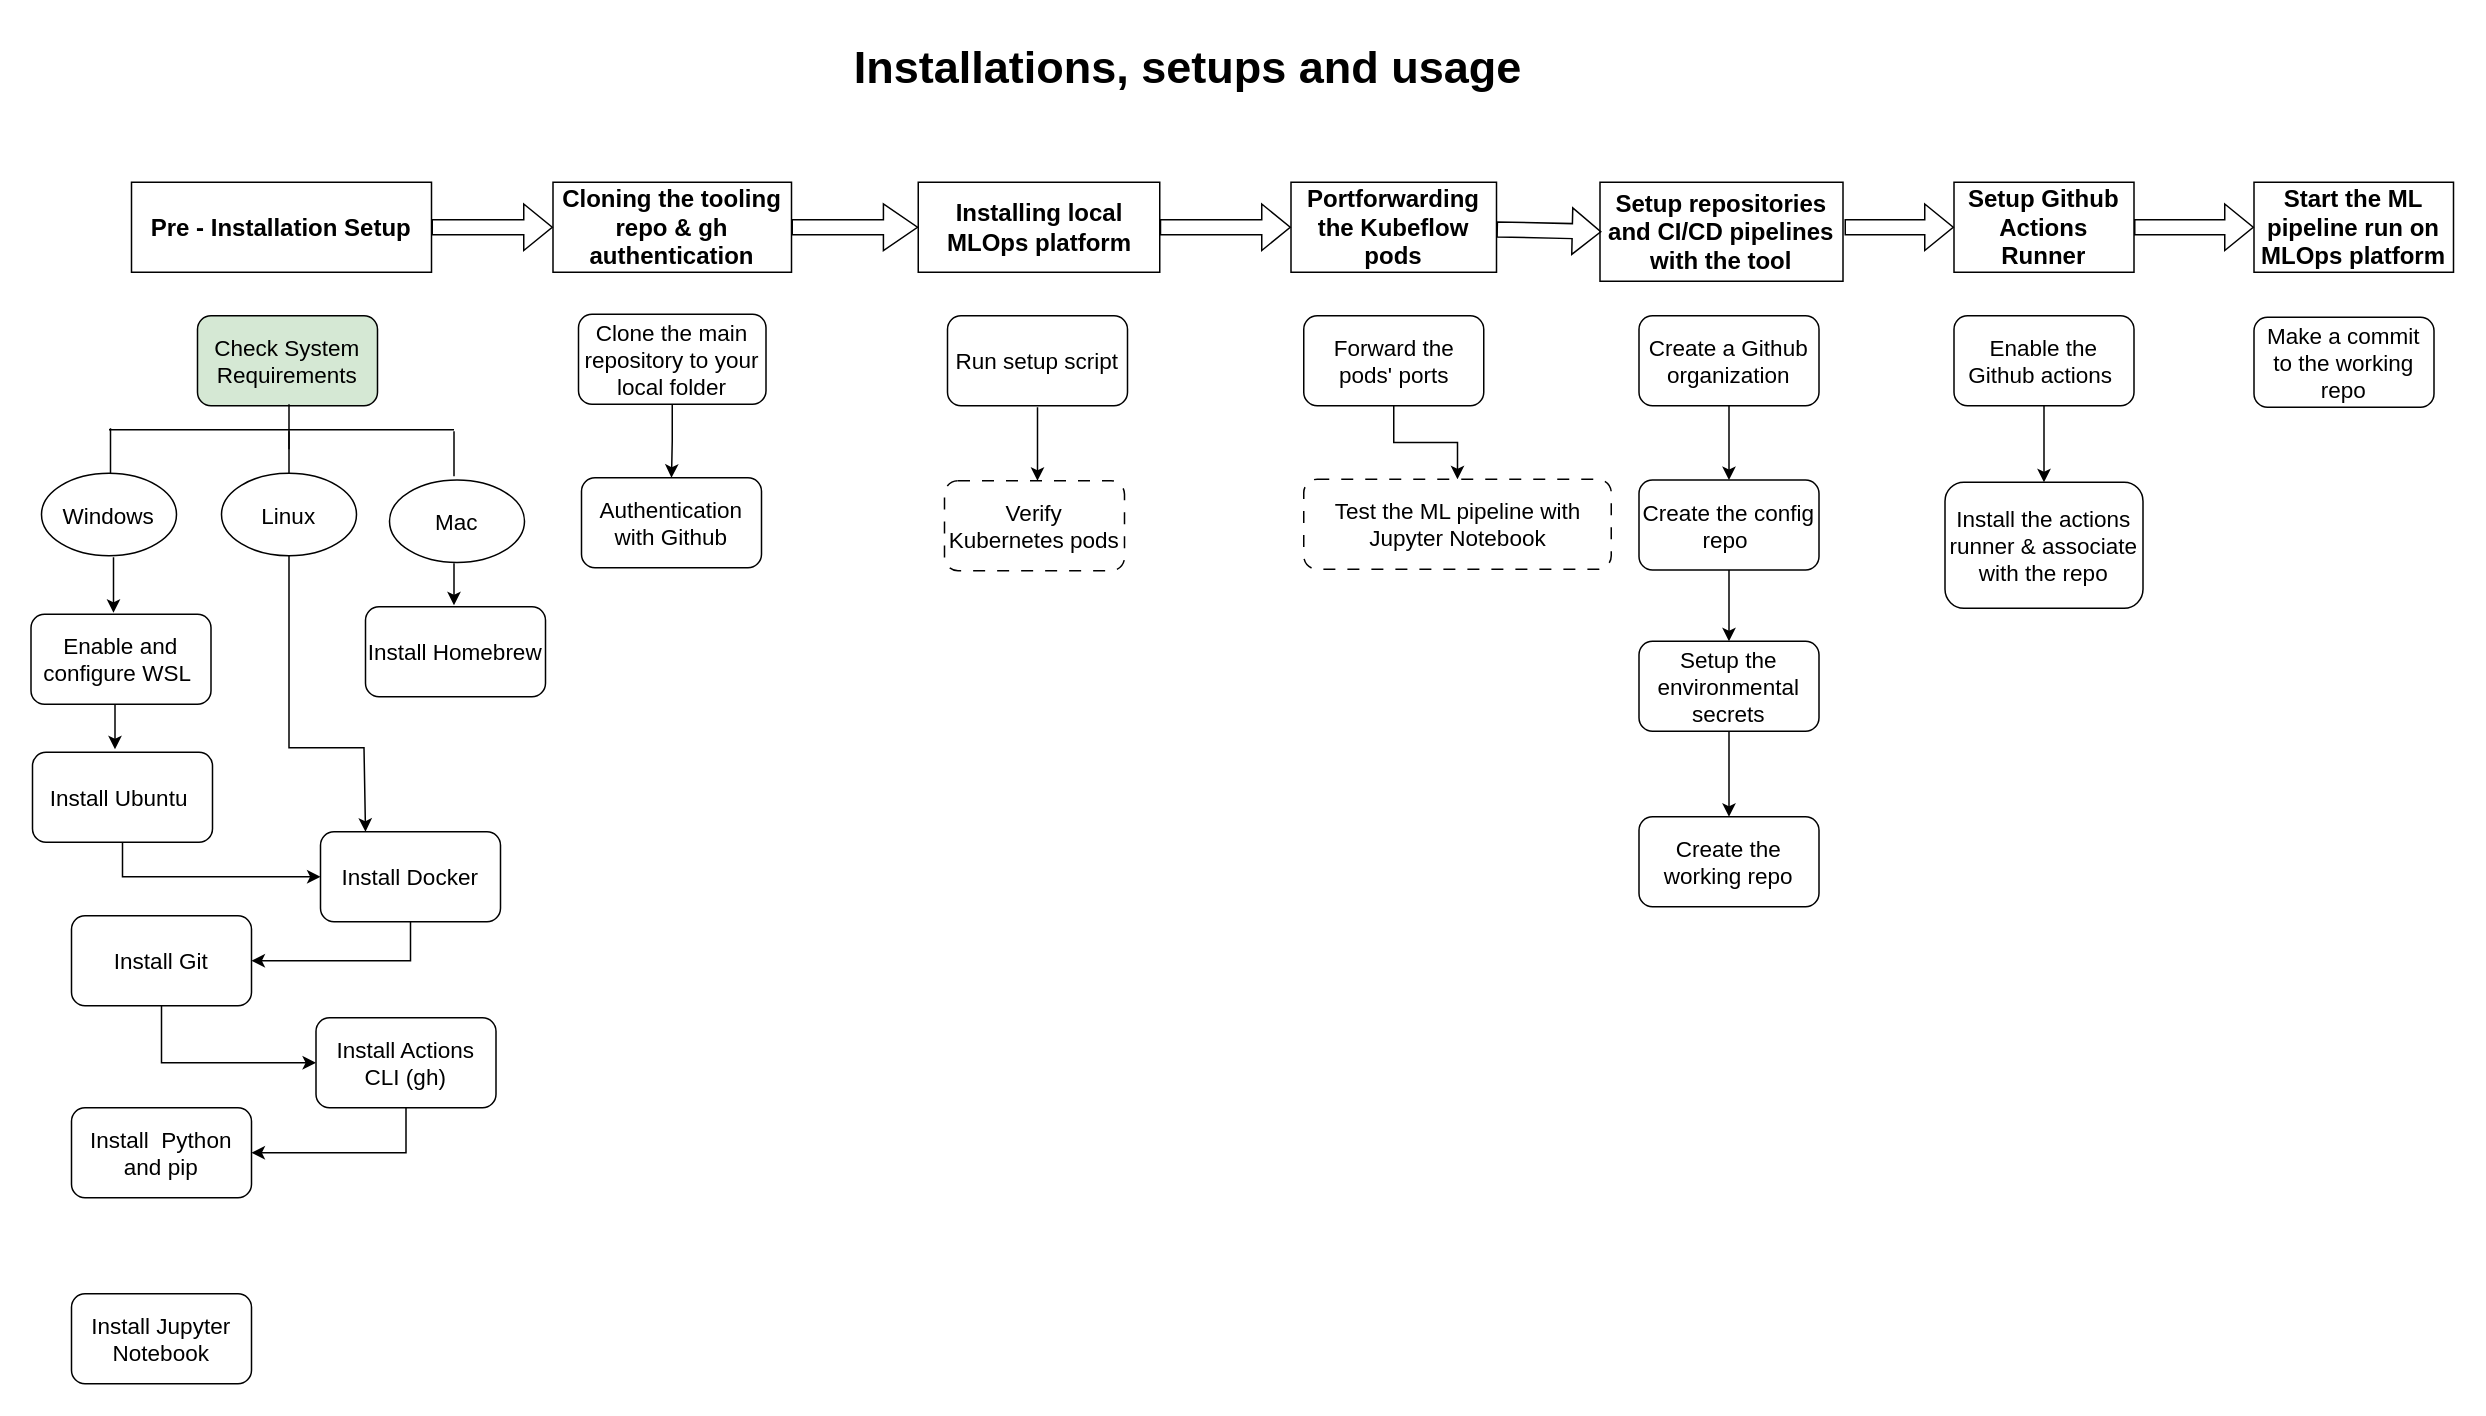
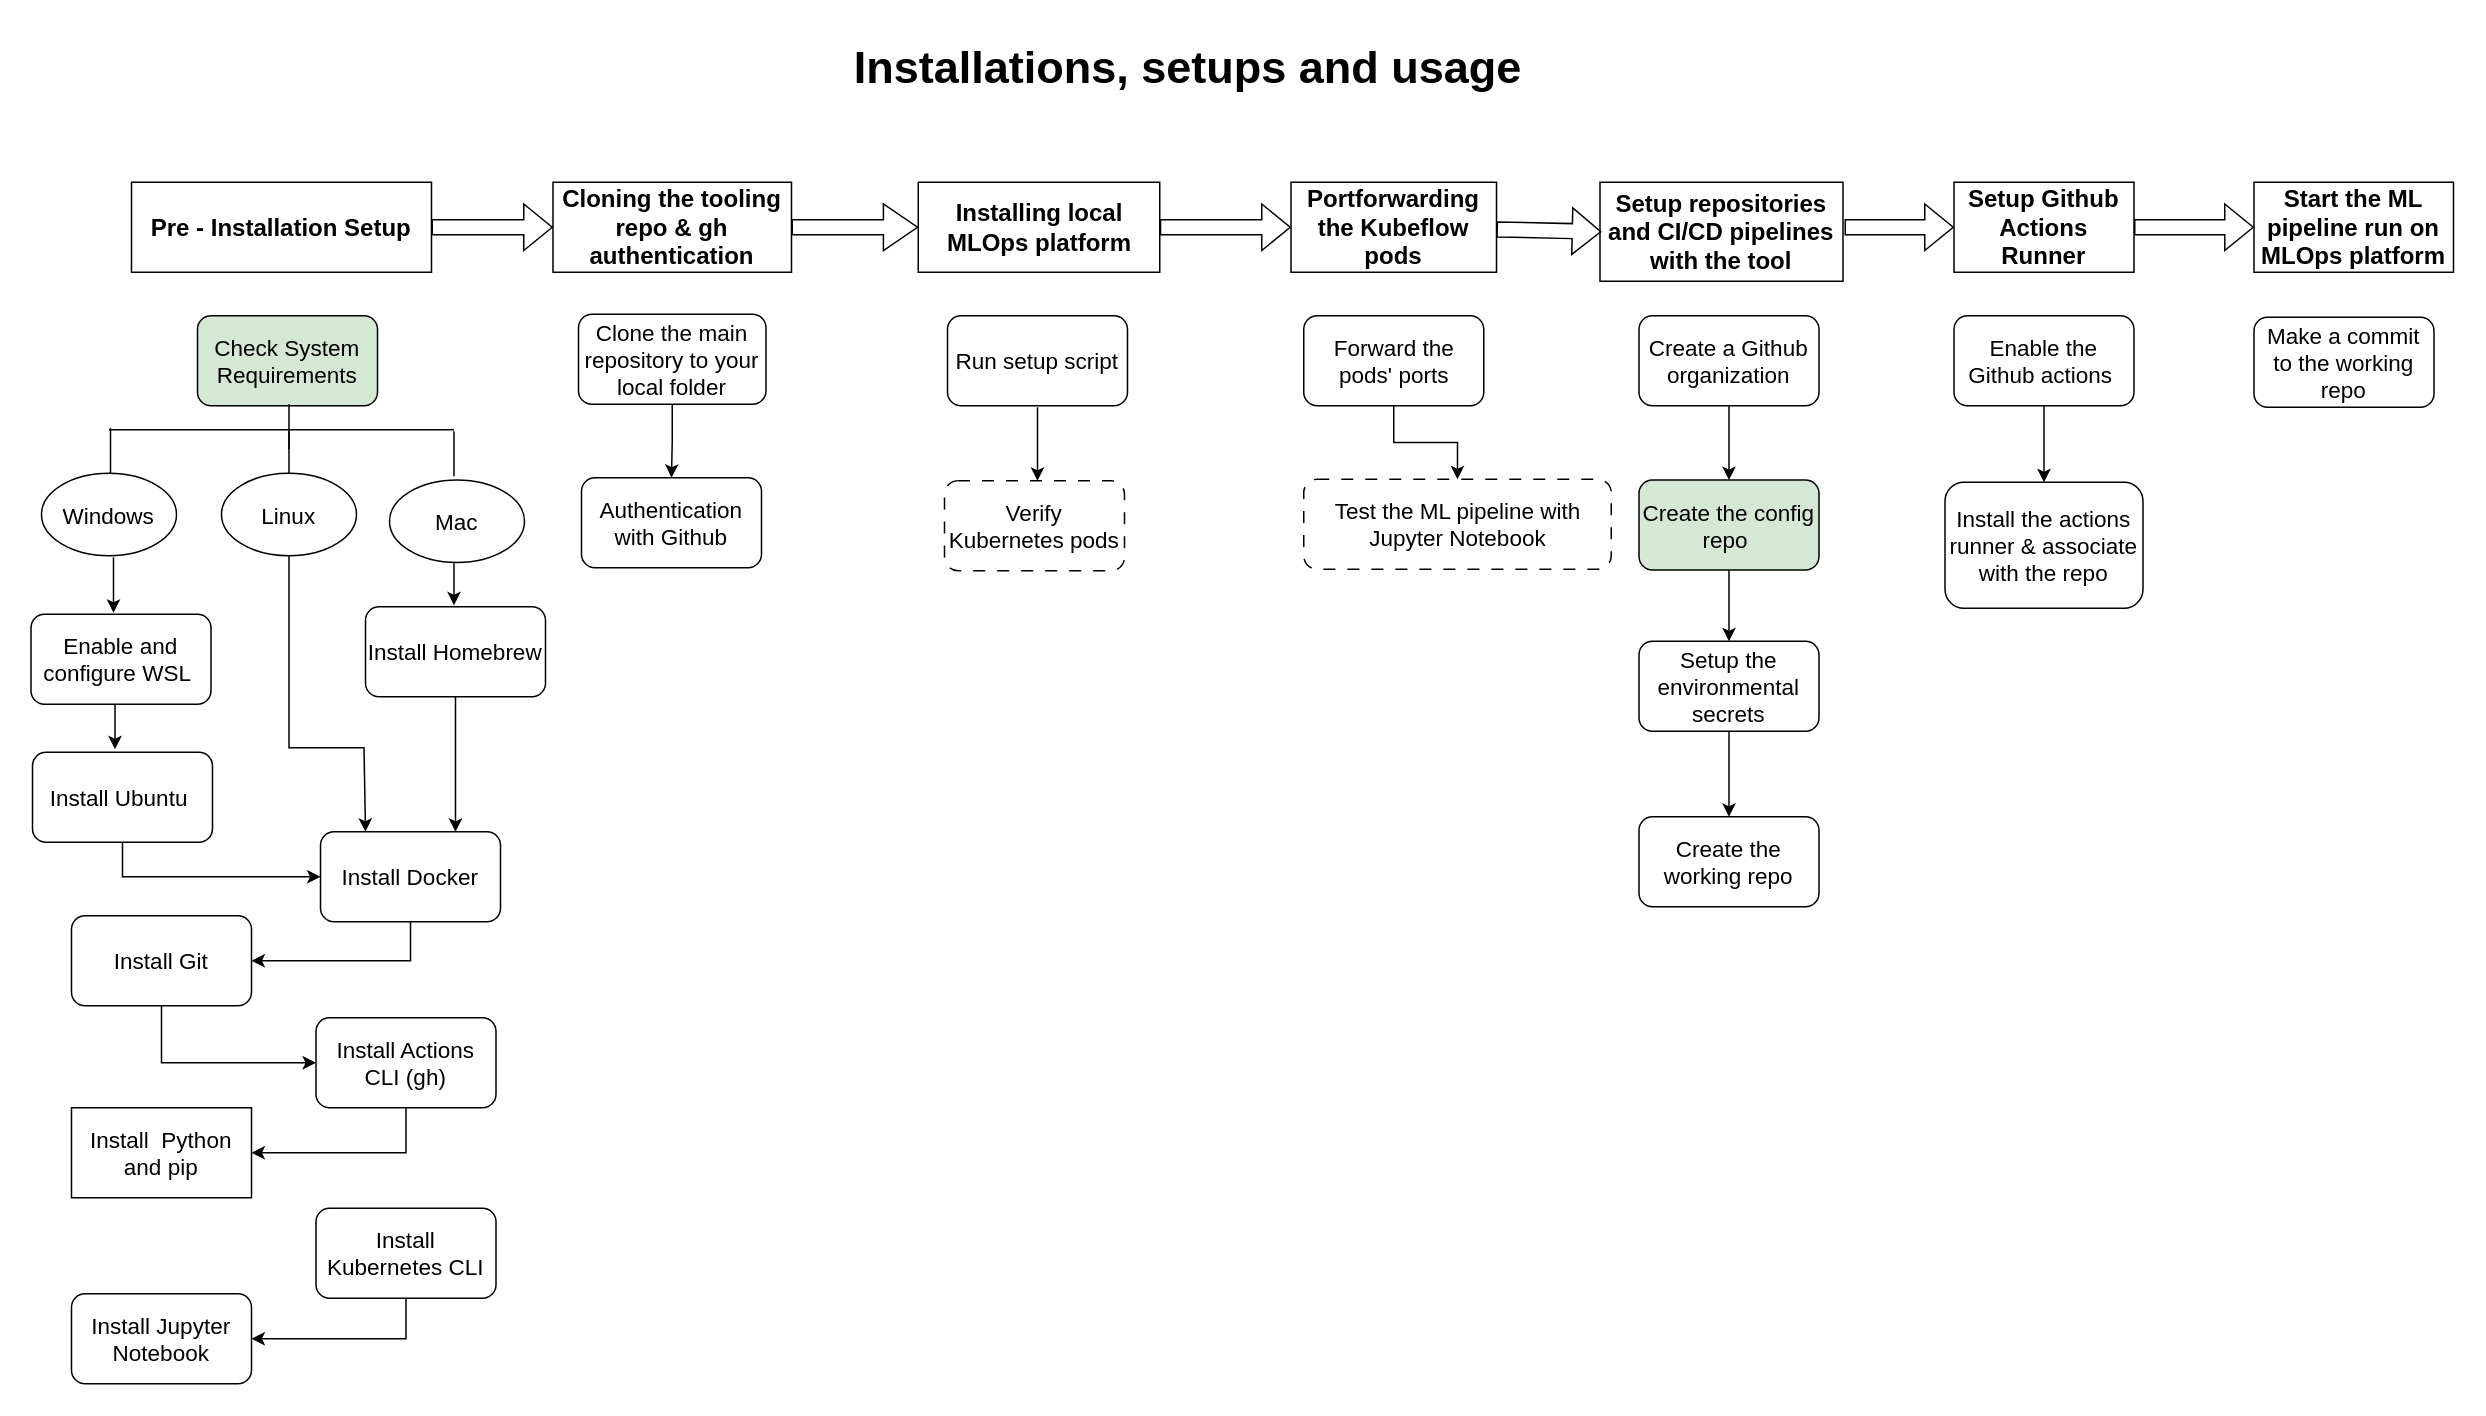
node "Create the config repo": fillcolor #ffffff -> #d5e8d4
edge "Install Homebrew" -> "Install Docker": added
node "Install Python and pip": shape rounded rectangle -> rectangle
node "Install Kubernetes CLI": added
edge "Install Kubernetes CLI" -> "Install Jupyter Notebook": added
